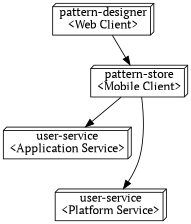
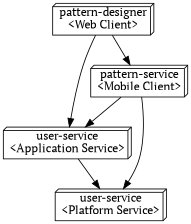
edge "pattern-designer <Web Client>" -> "user-service <Application Service>": added
node "pattern-store <Mobile Client>": label "pattern-store <Mobile Client>" -> "pattern-service <Mobile Client>"
edge "user-service <Application Service>" -> "user-service <Platform Service>": added
